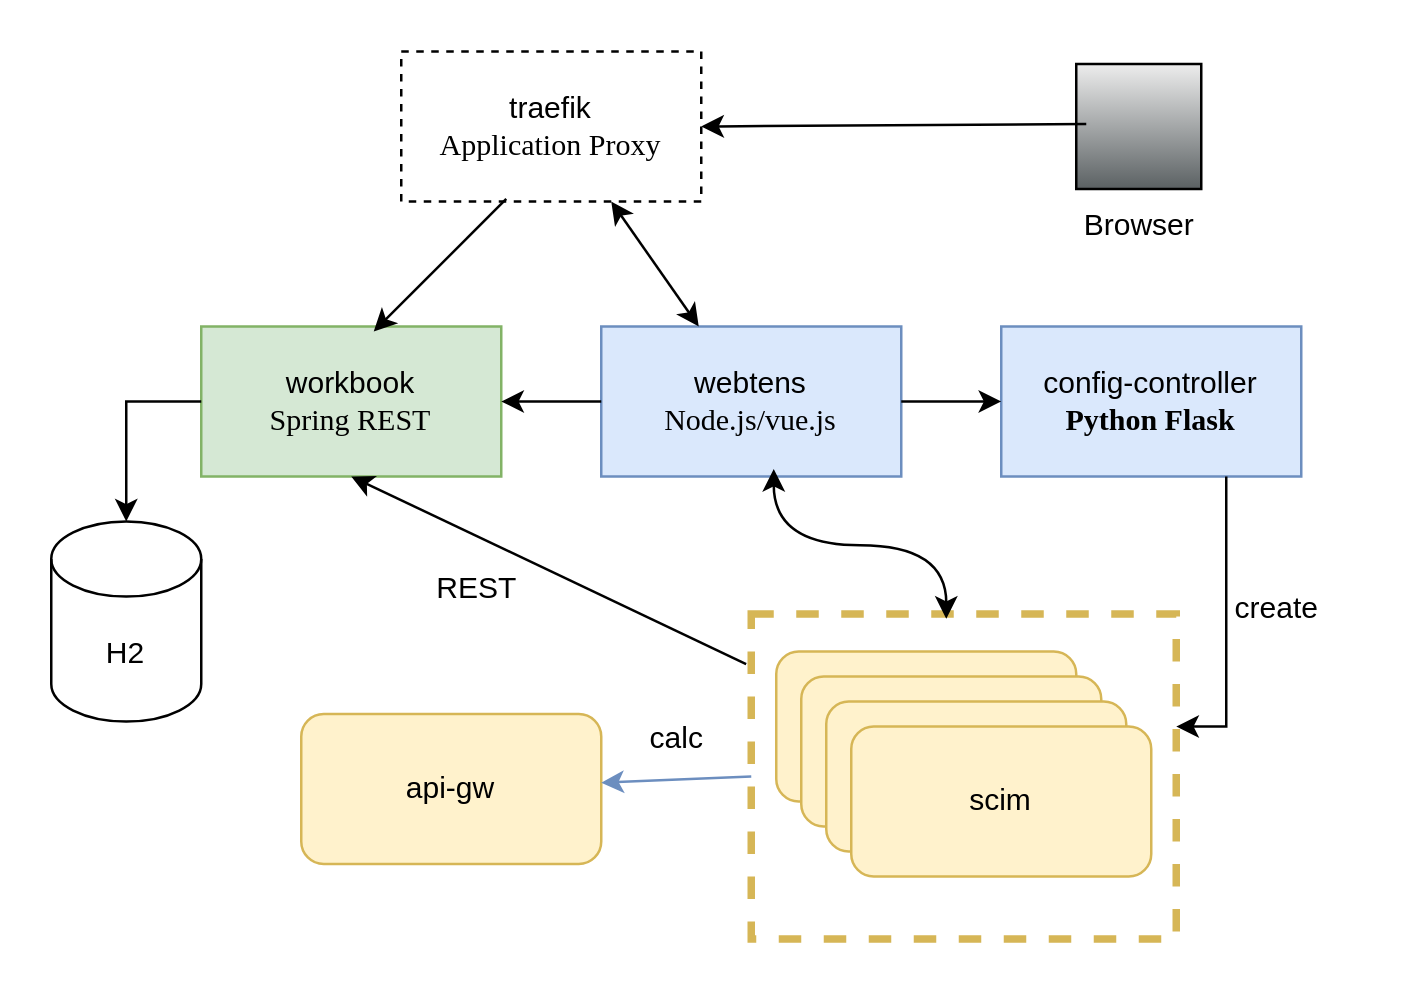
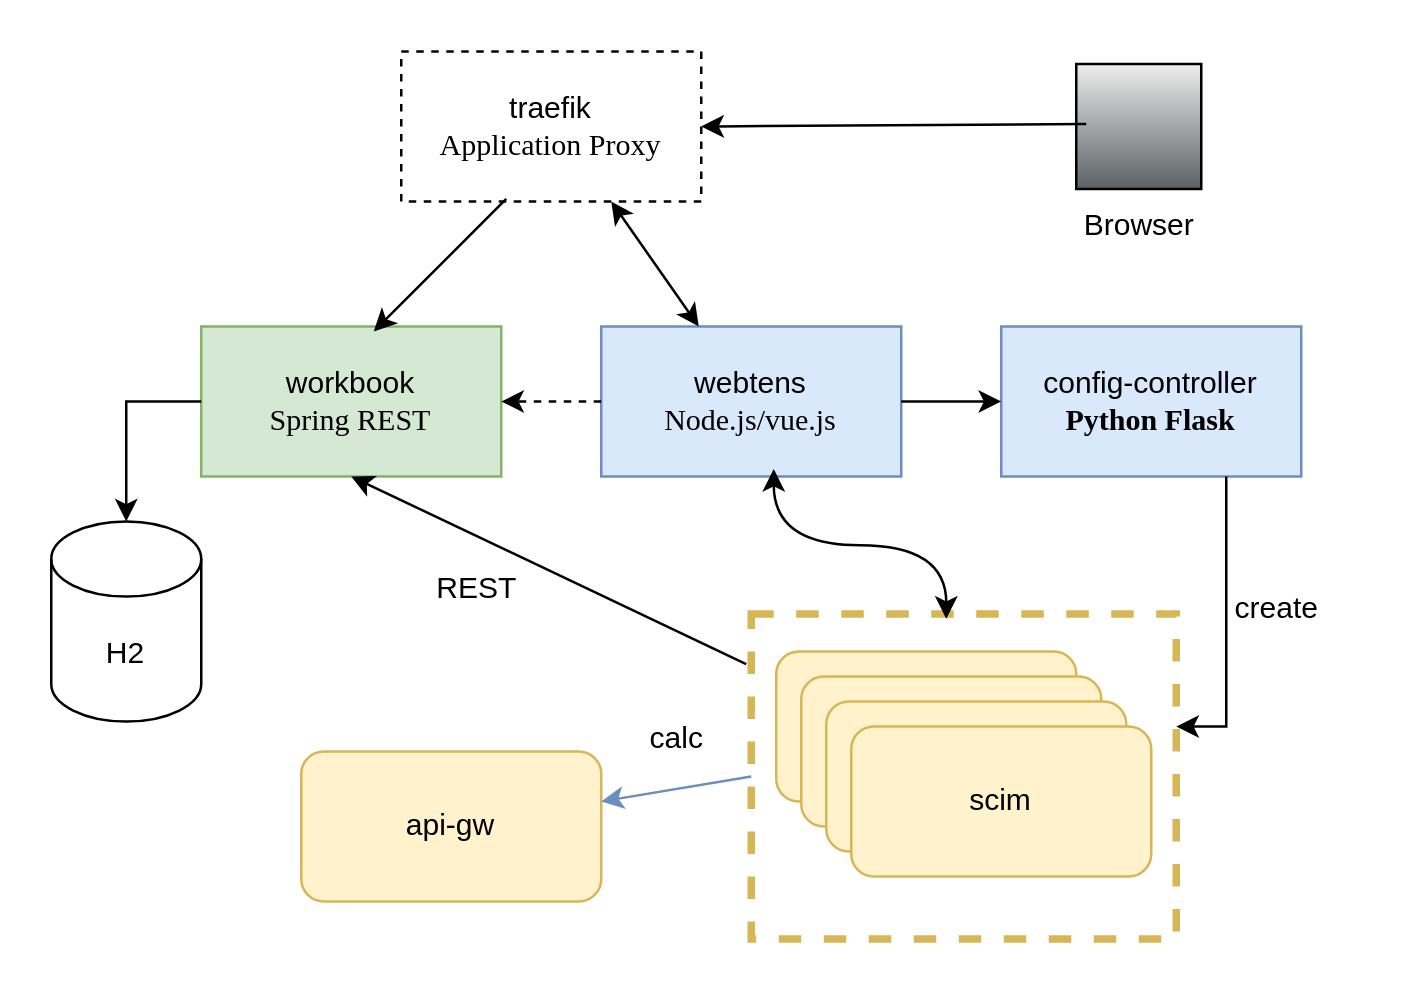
edge "webtens Node.js/vue.js" -> "workbook Spring REST": style solid -> dashed
node "api-gw": moved (451, 789) -> (451, 826)
